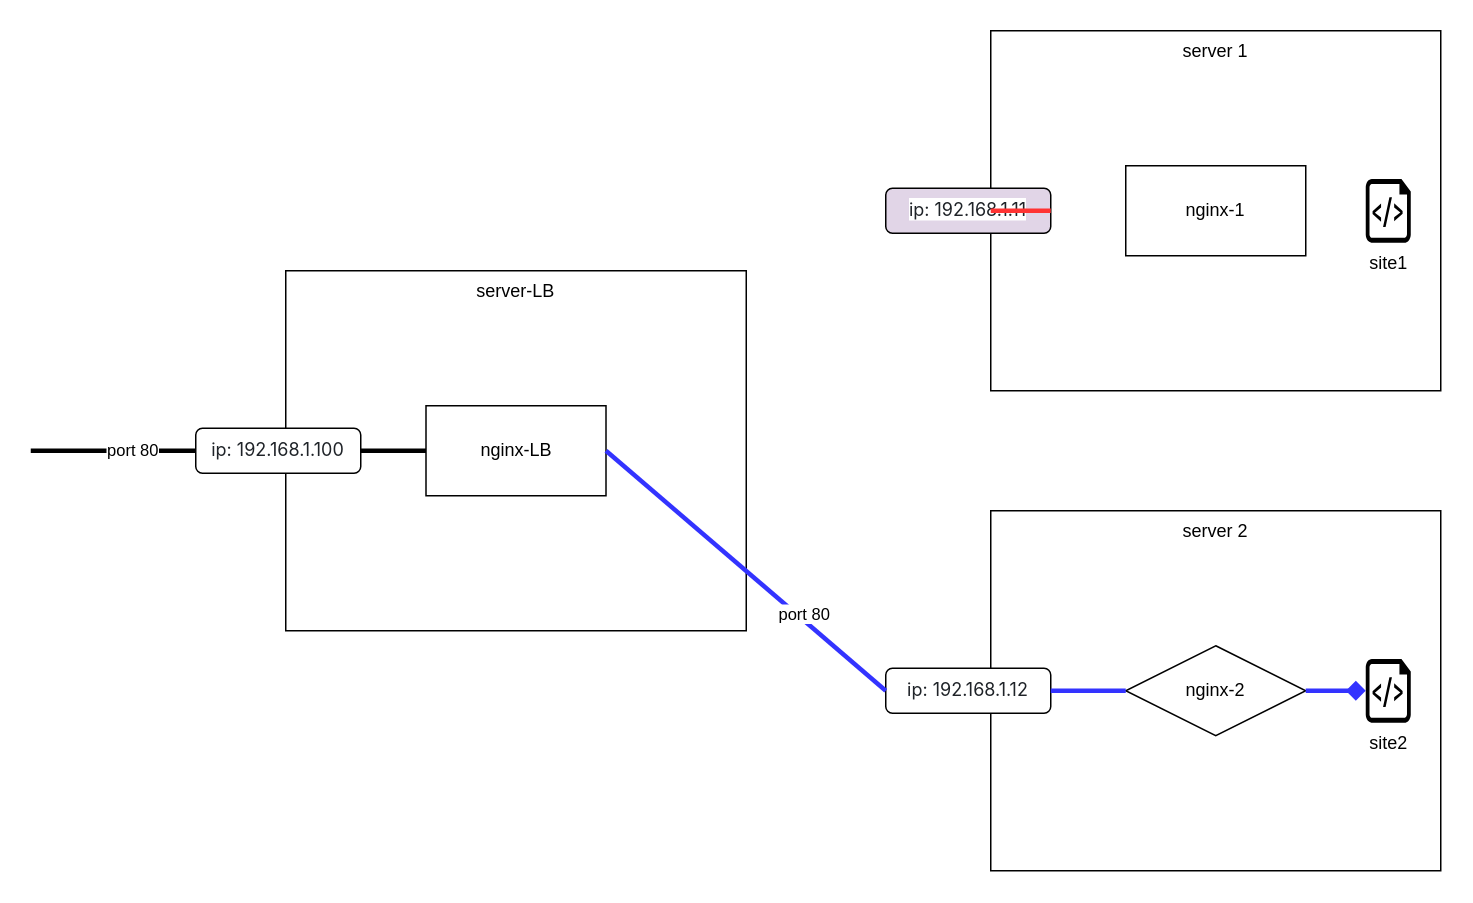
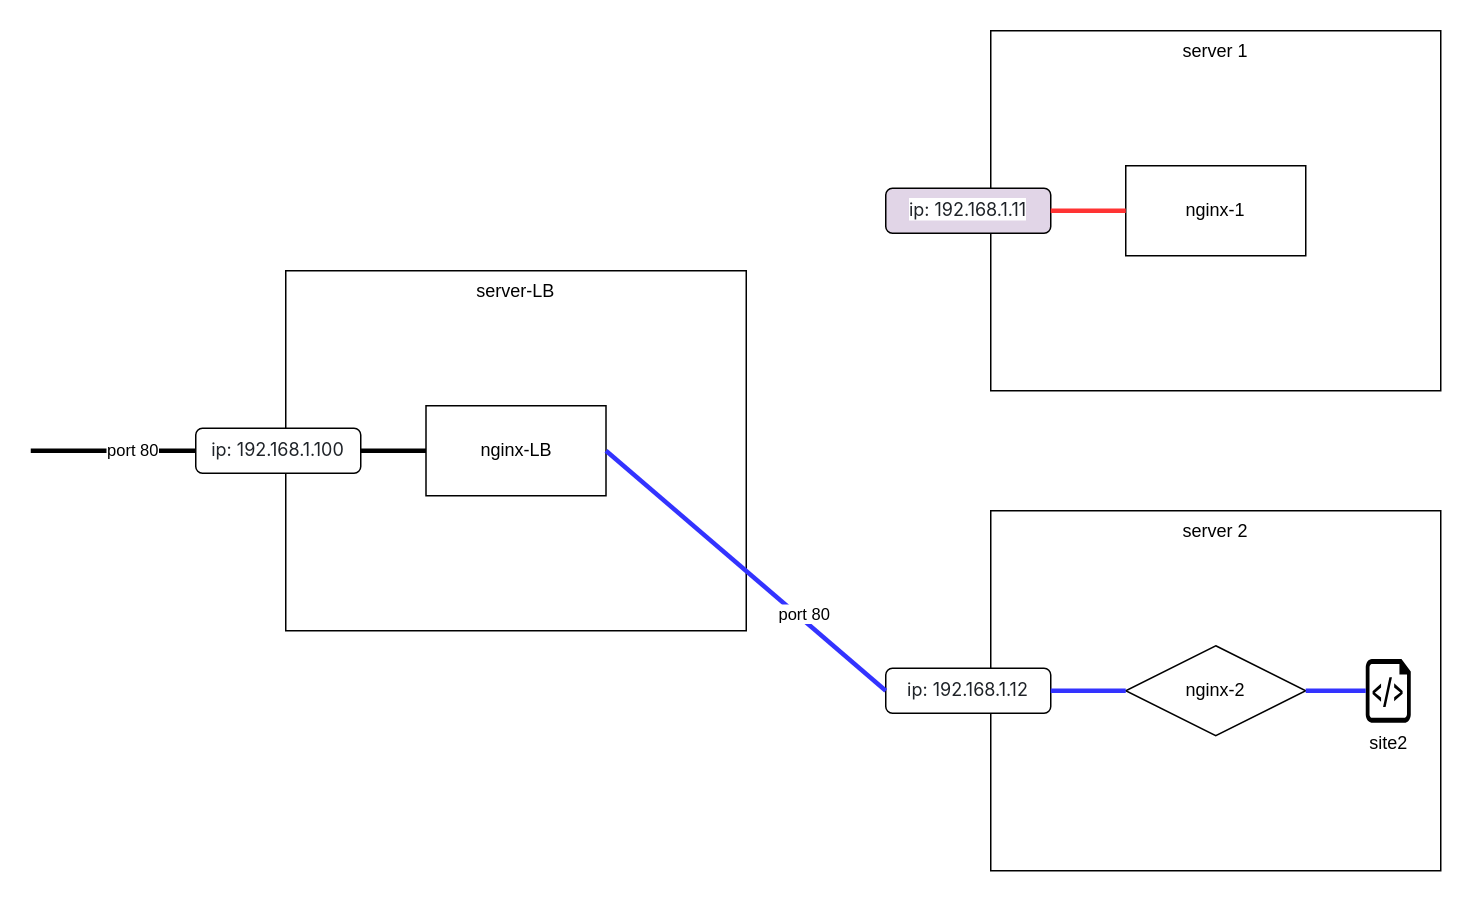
edge "ip: 192.168.1.11" -- "server 1": now "ip: 192.168.1.11" -- "nginx-1"
node "site1": removed
edge "nginx-2" -> "site2": arrowhead diamond -> none
